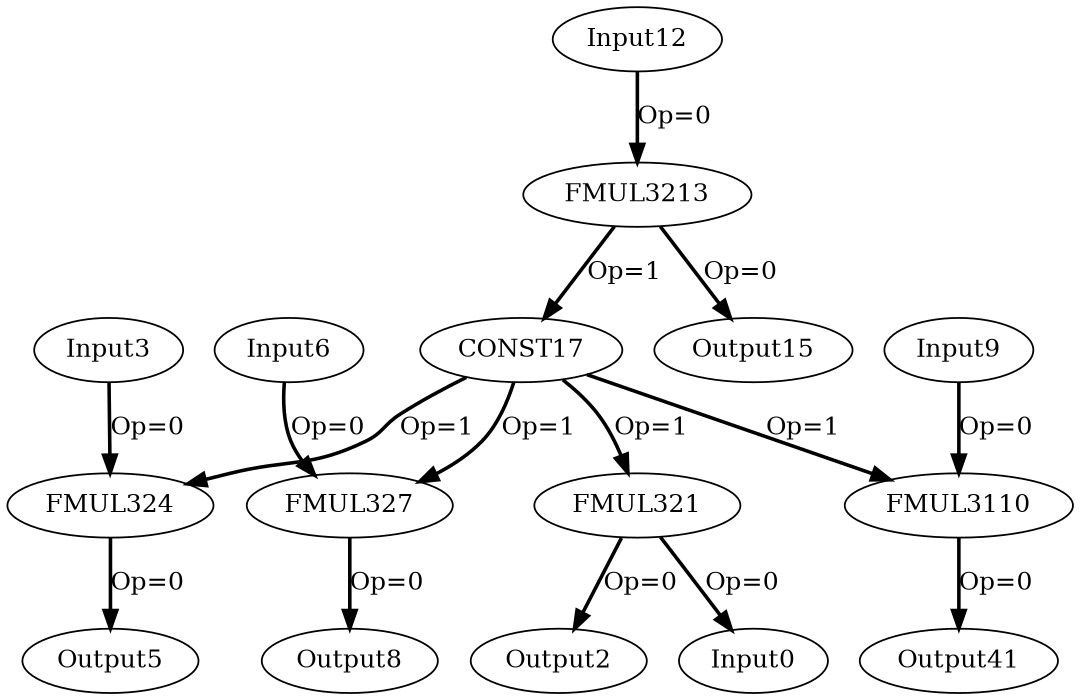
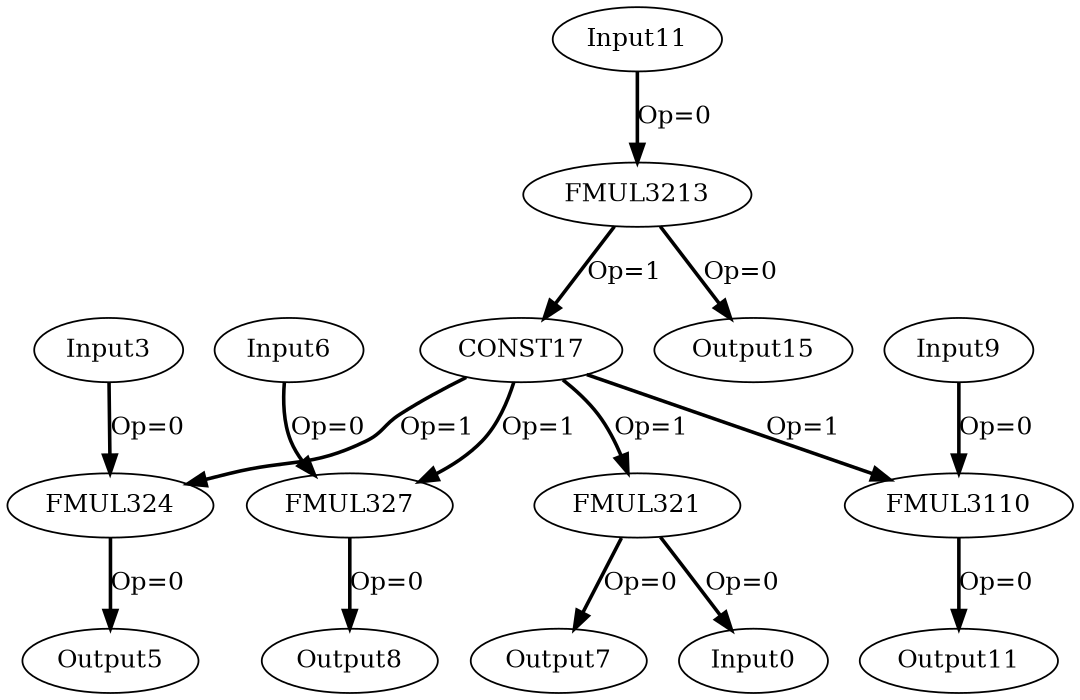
node "Input12": label "Input12" -> "Input11"
node "Output2": label "Output2" -> "Output7"
node "Output41": label "Output41" -> "Output11"
